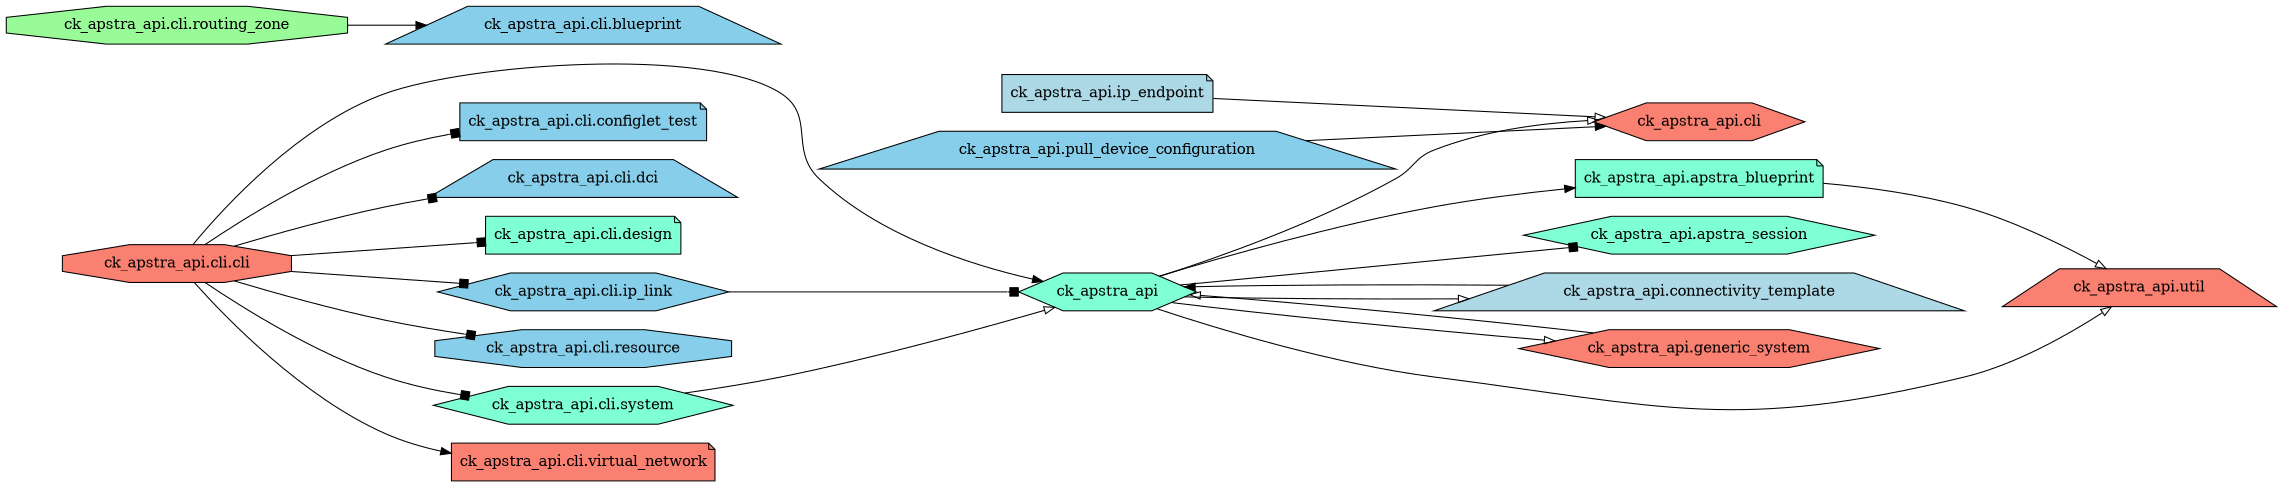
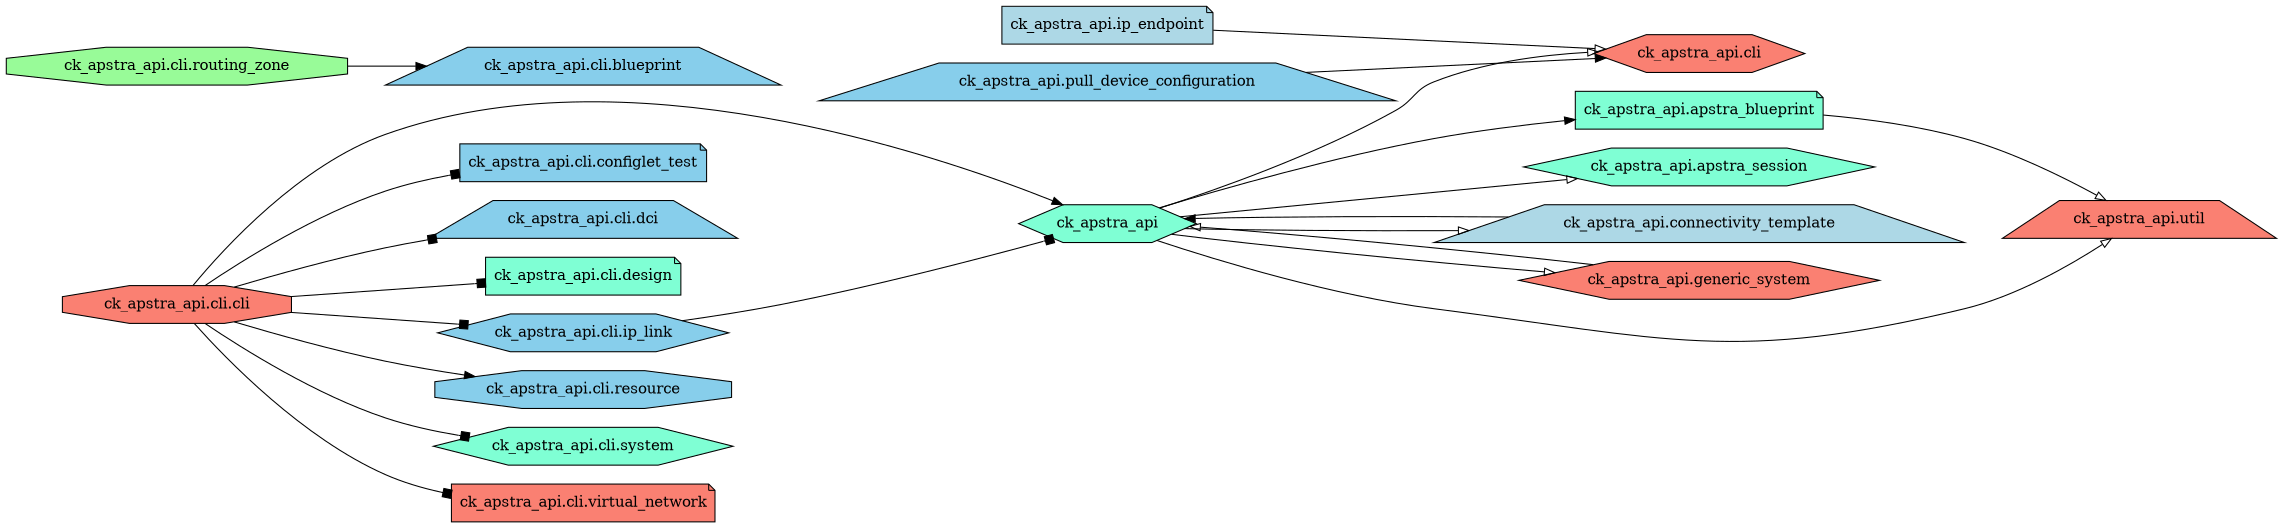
edge "ck_apstra_api" -> "ck_apstra_api.apstra_session": arrowhead box -> onormal
edge "ck_apstra_api.cli.cli" -> "ck_apstra_api.cli.resource": arrowhead box -> normal
edge "ck_apstra_api.cli.system" -> "ck_apstra_api": removed
edge "ck_apstra_api.cli.cli" -> "ck_apstra_api.cli.virtual_network": arrowhead normal -> box
